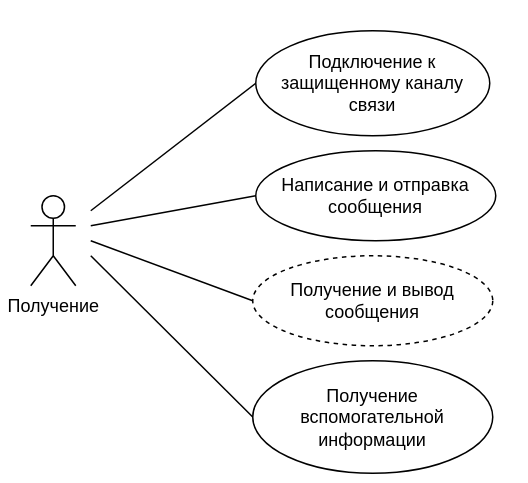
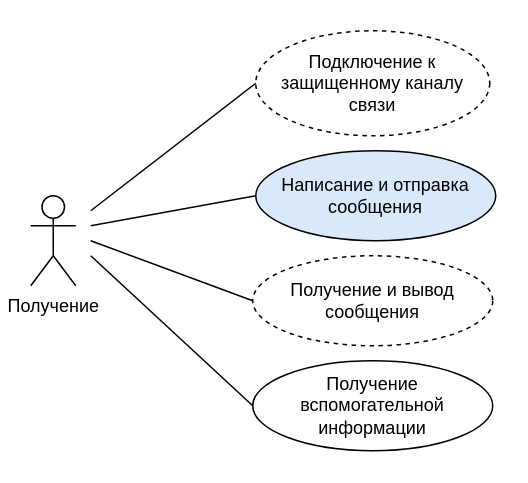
node "Подключение к защищенному каналу связи": style solid -> dashed
node "Написание и отправка сообщения": fillcolor #ffffff -> #dae8fc
node "Получение вспомогательной информации": size 240x113 -> 240x90
